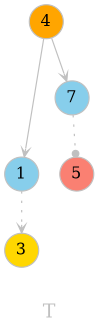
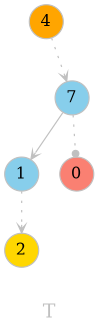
edge "4" -> "7": style solid -> dotted
edge "4" -> "1": now "7" -> "1"
node "5": label "5" -> "0"
node "3": label "3" -> "2"
